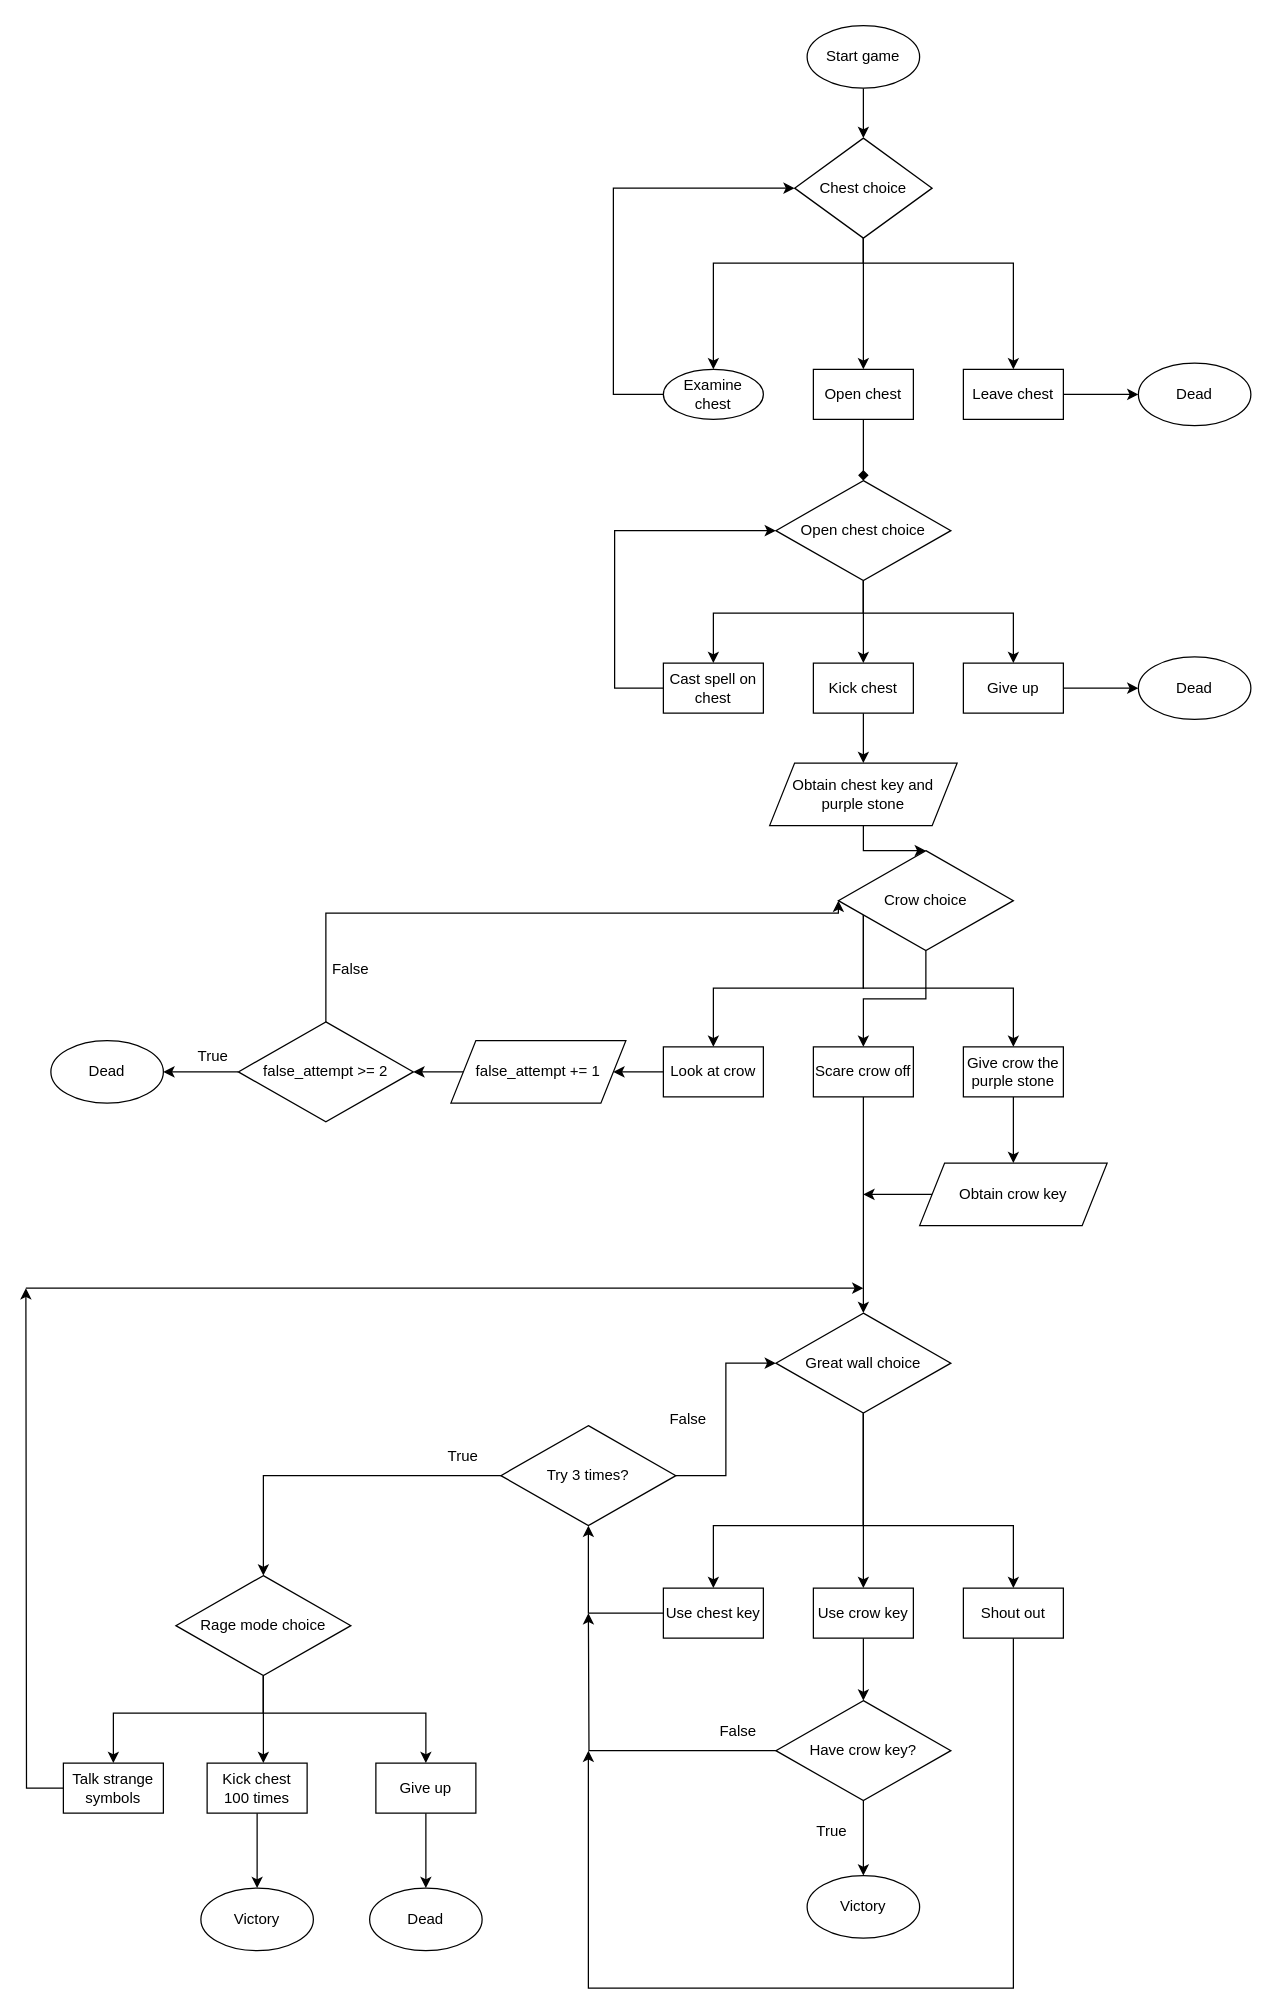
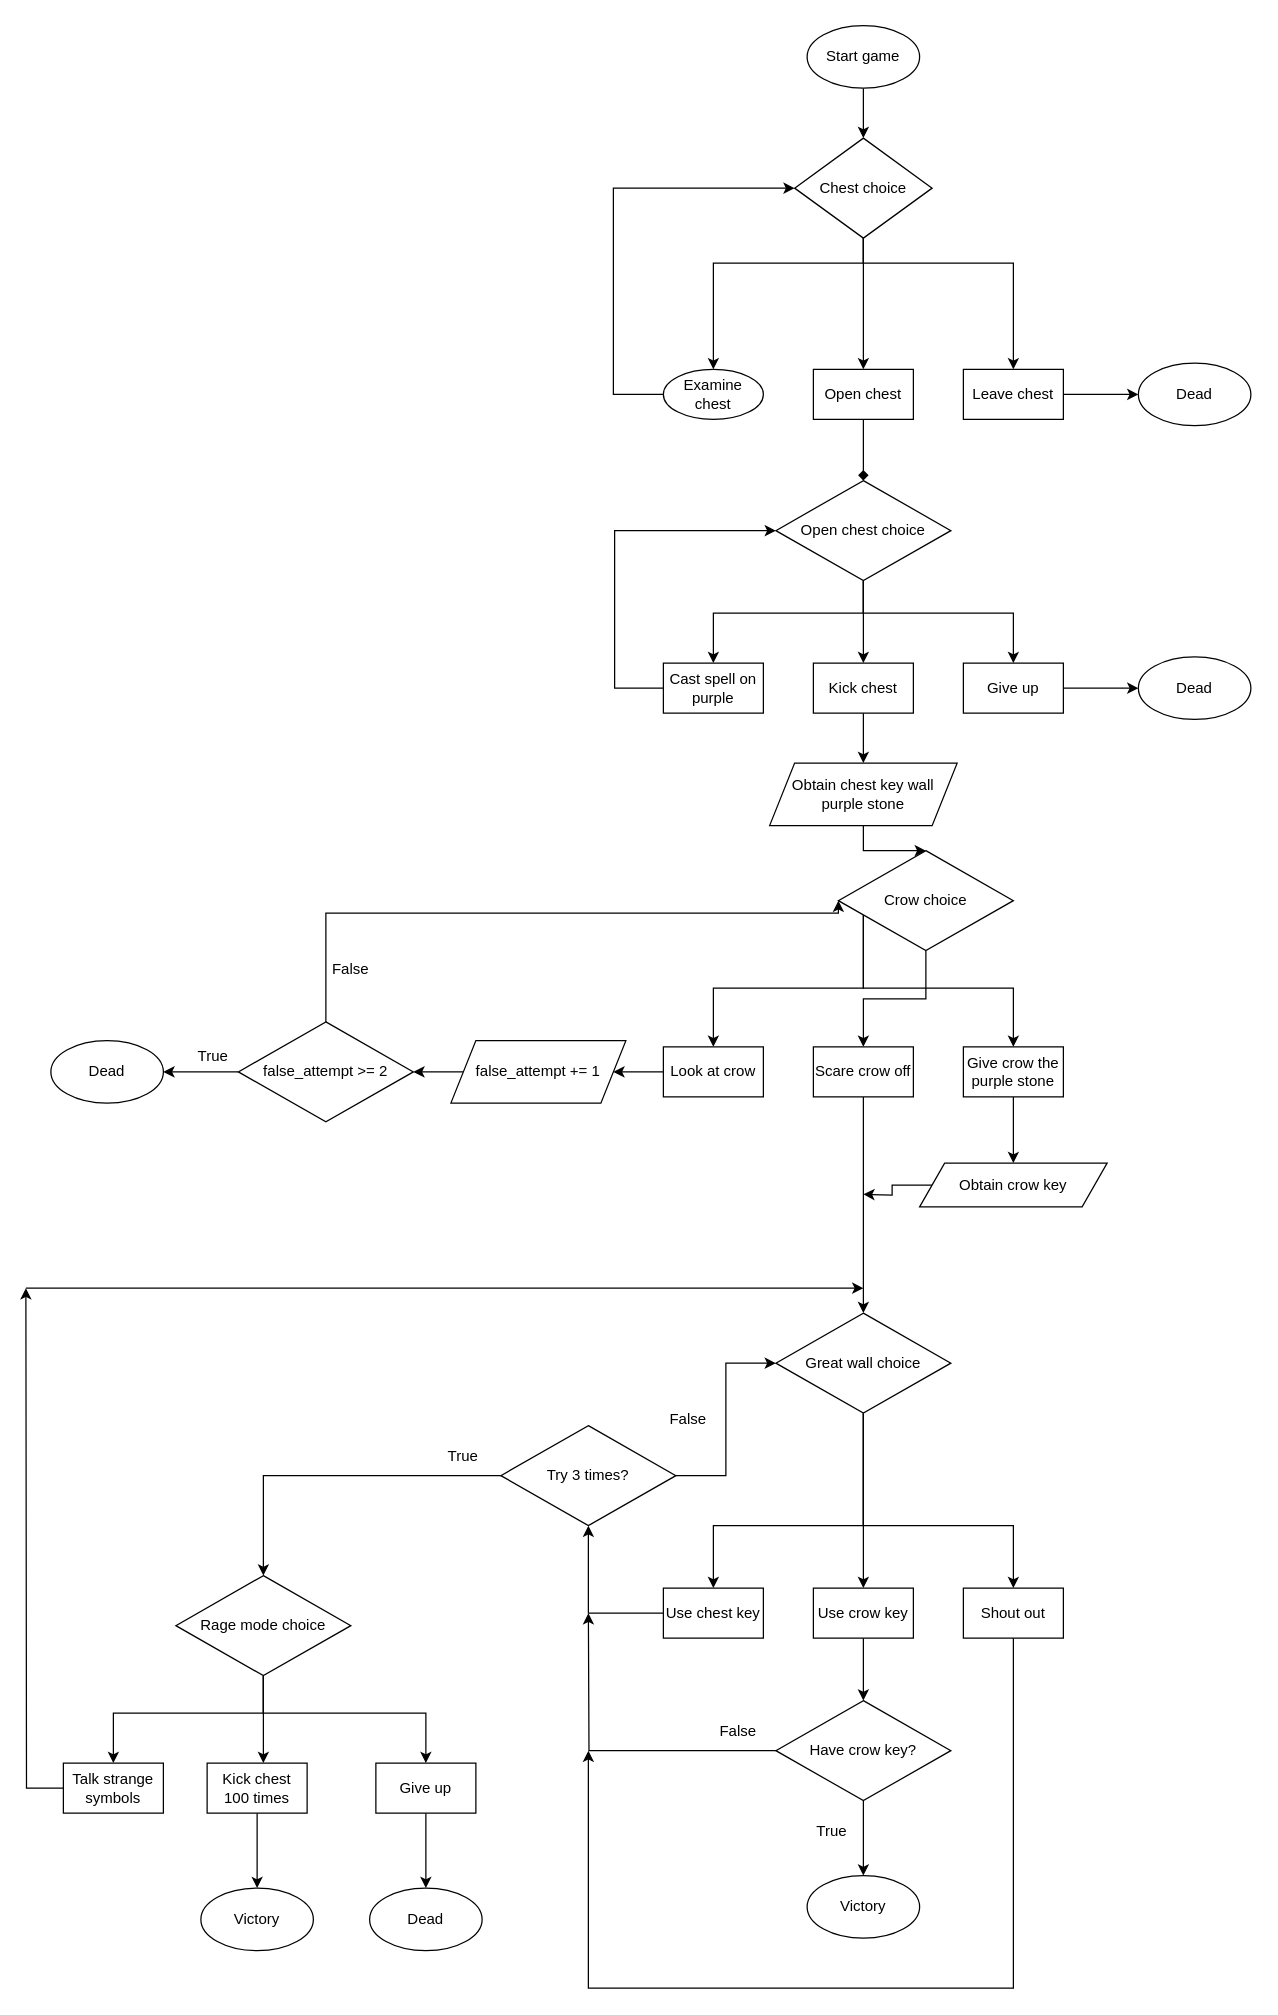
node "Cast spell on chest": label "Cast spell on chest" -> "Cast spell on purple"
node "Obtain chest key and purple stone": label "Obtain chest key and purple stone" -> "Obtain chest key wall purple stone"
node "Obtain crow key": size 188x63 -> 188x44
